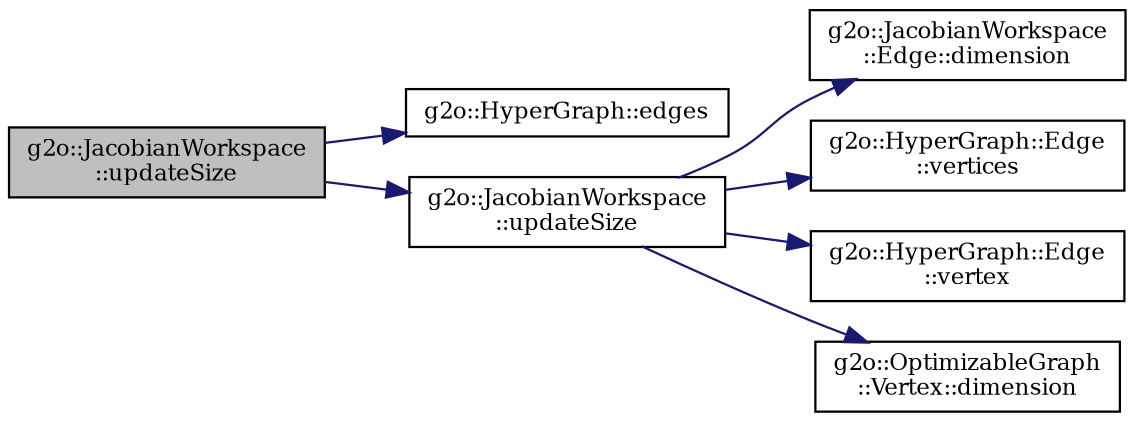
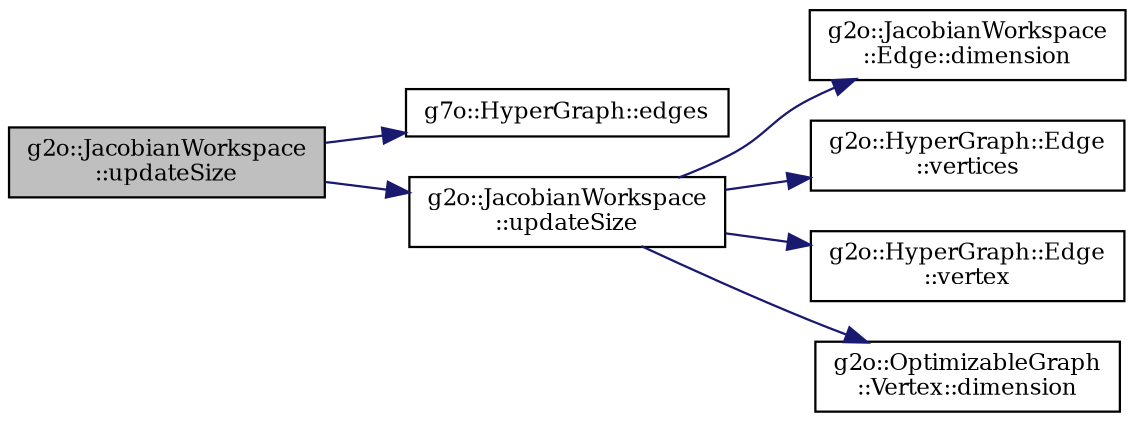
node "g2o::HyperGraph::edges": label "g2o::HyperGraph::edges" -> "g7o::HyperGraph::edges"
